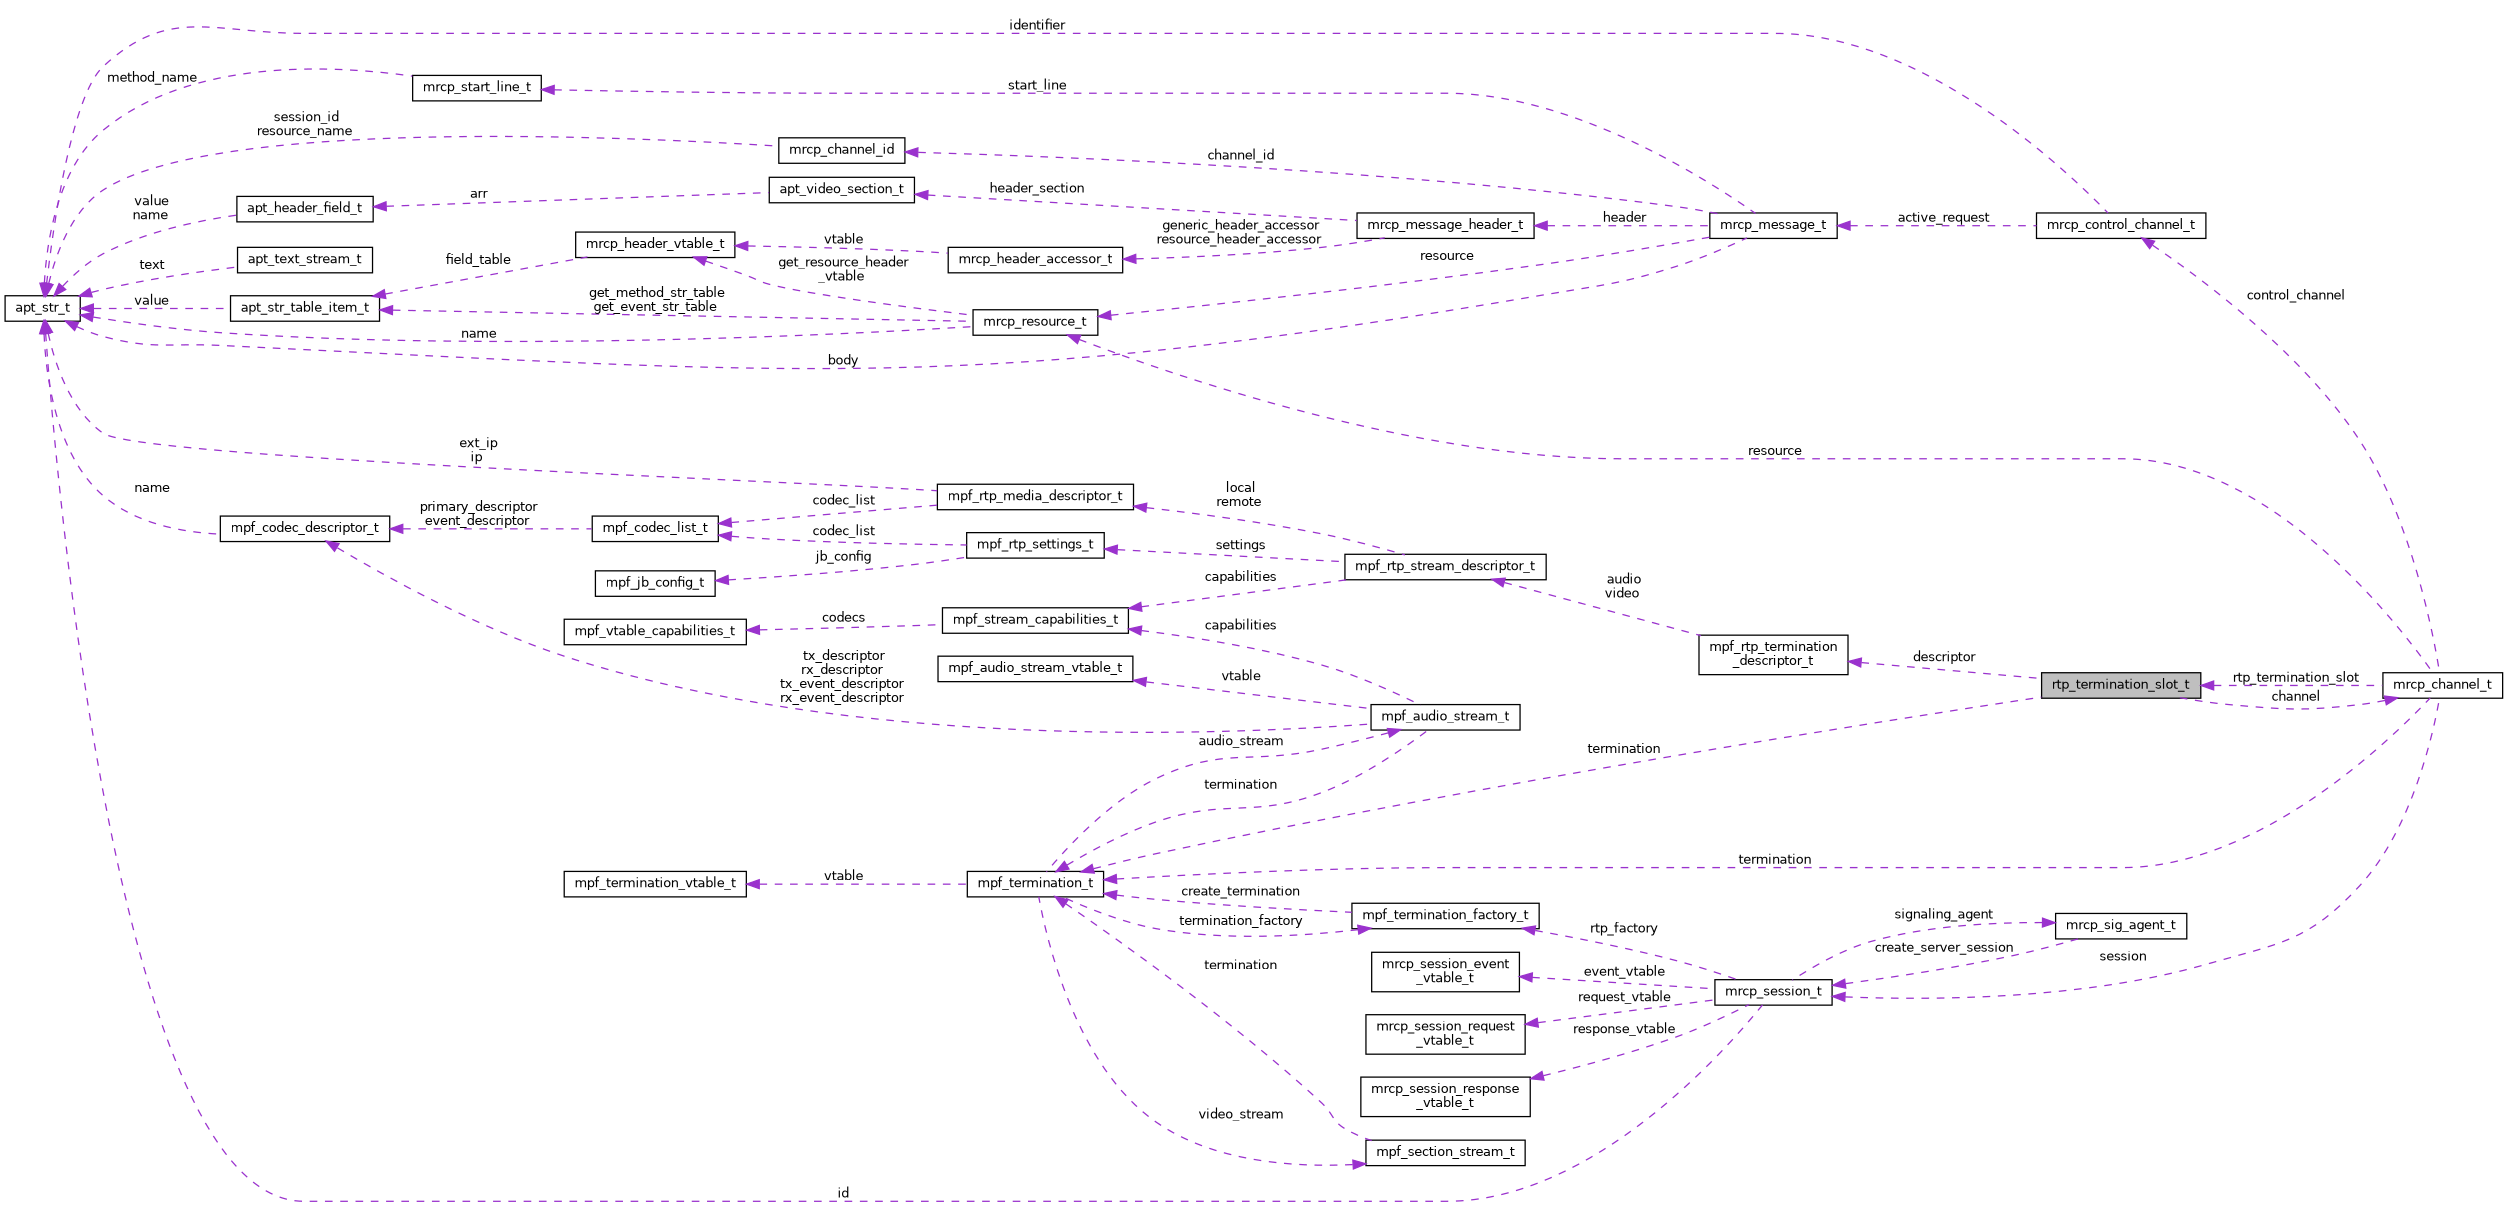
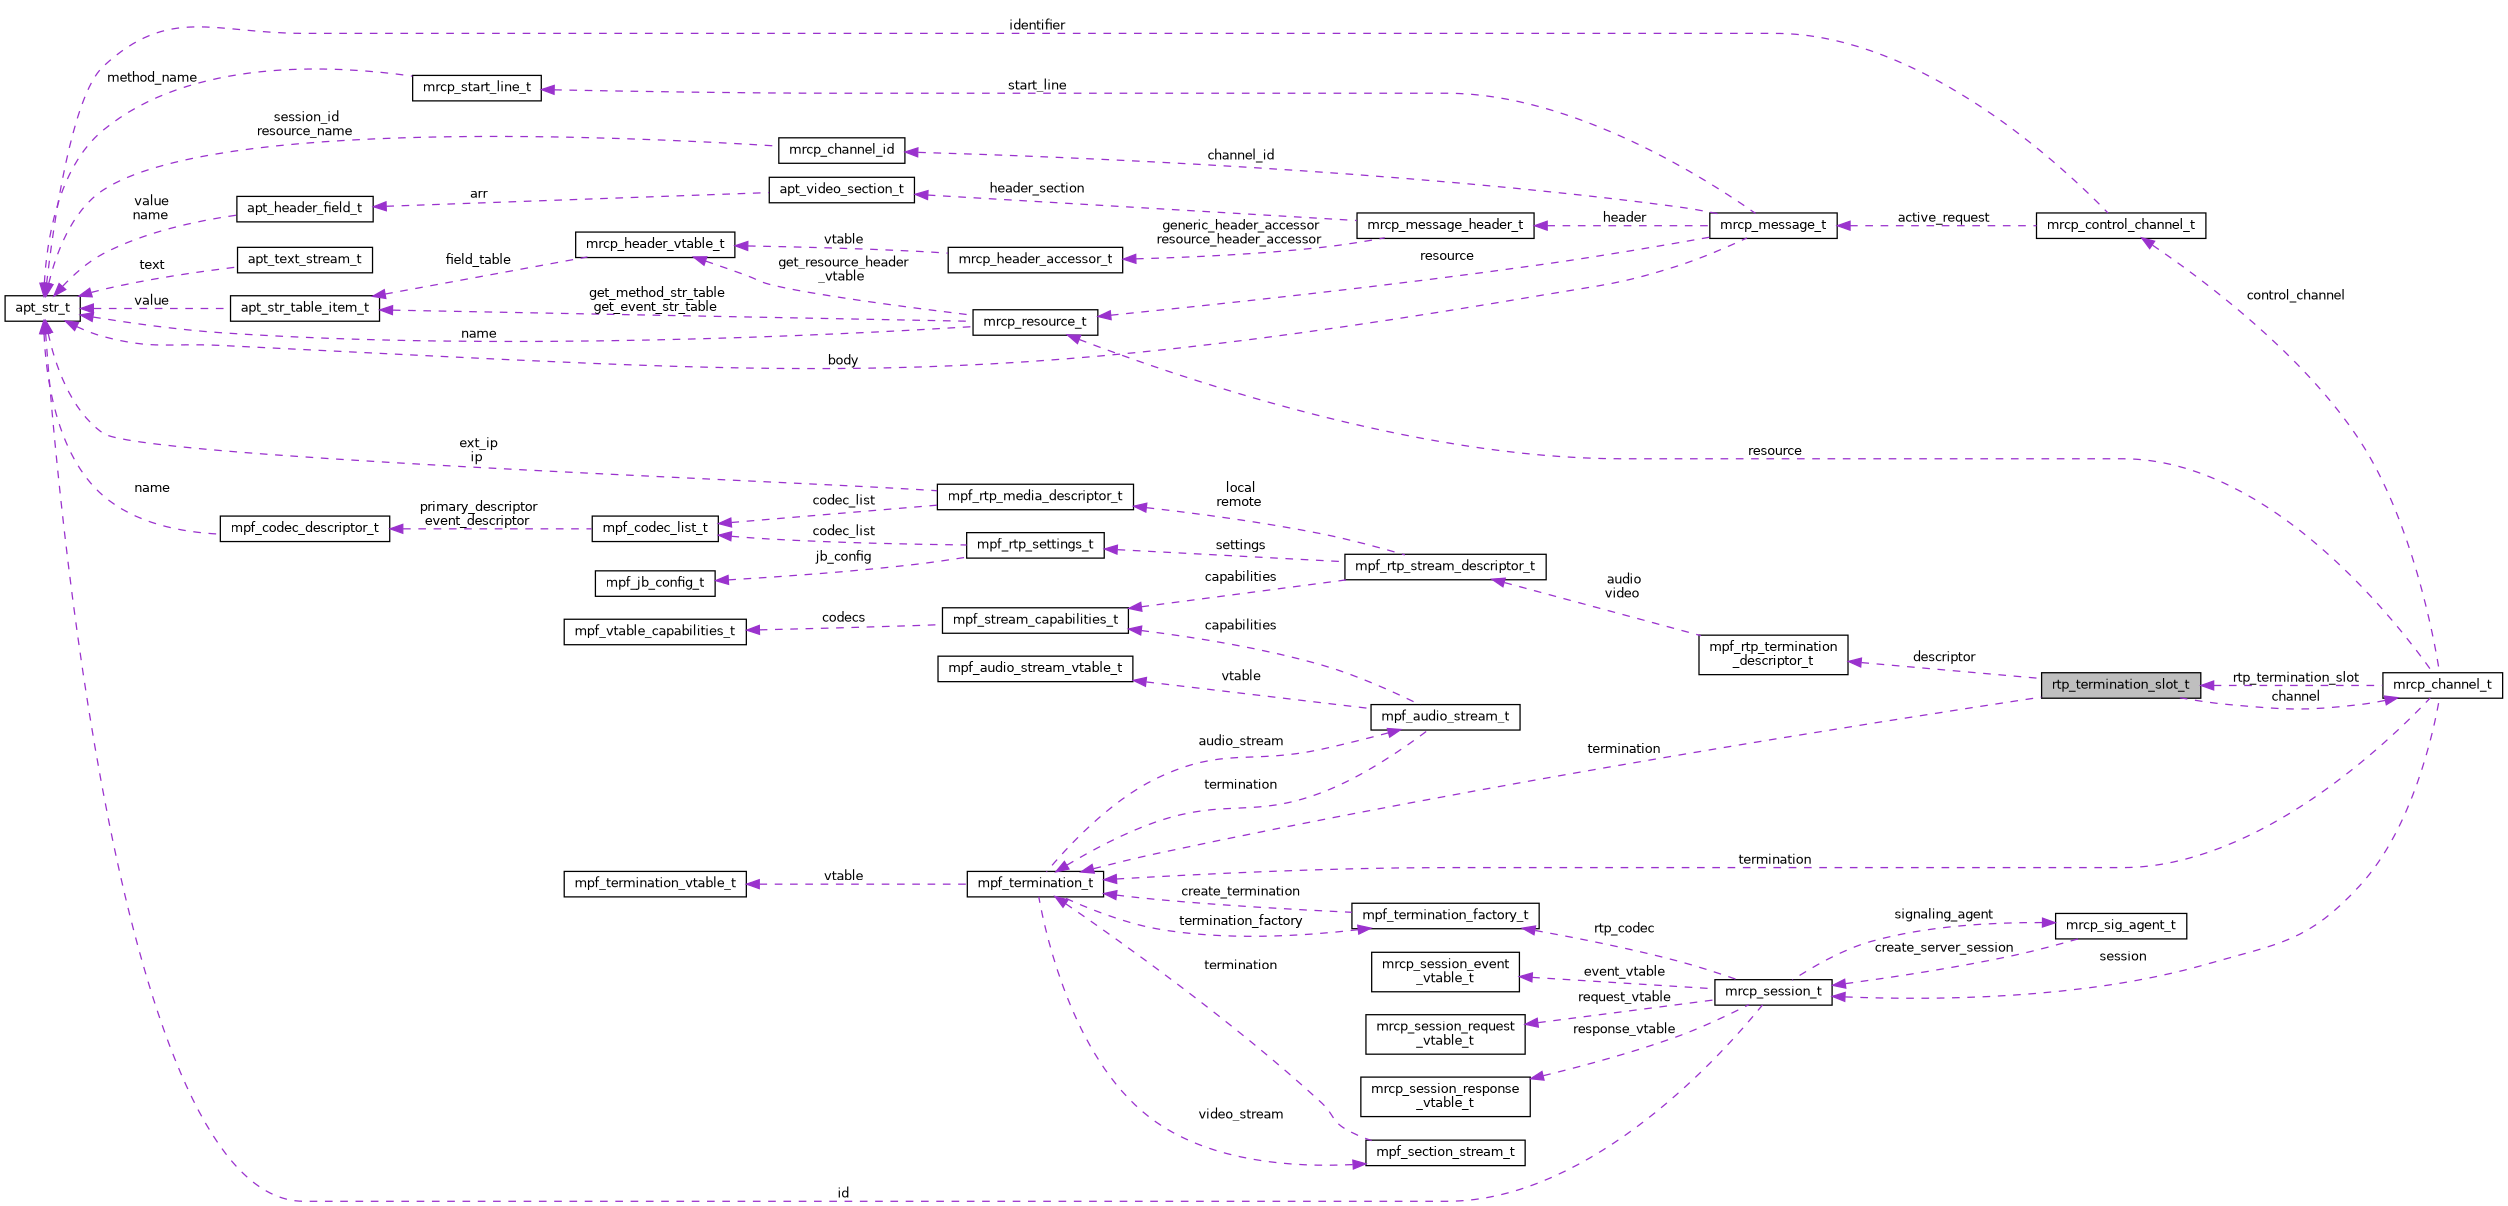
edge "mpf_audio_stream_t" -> "mpf_codec_descriptor_t": removed, label "tx_descriptor rx_descriptor tx_event_descriptor rx_event_descriptor"
edge "mrcp_session_t" -> "mpf_termination_factory_t": label " rtp_factory" -> " rtp_codec"
